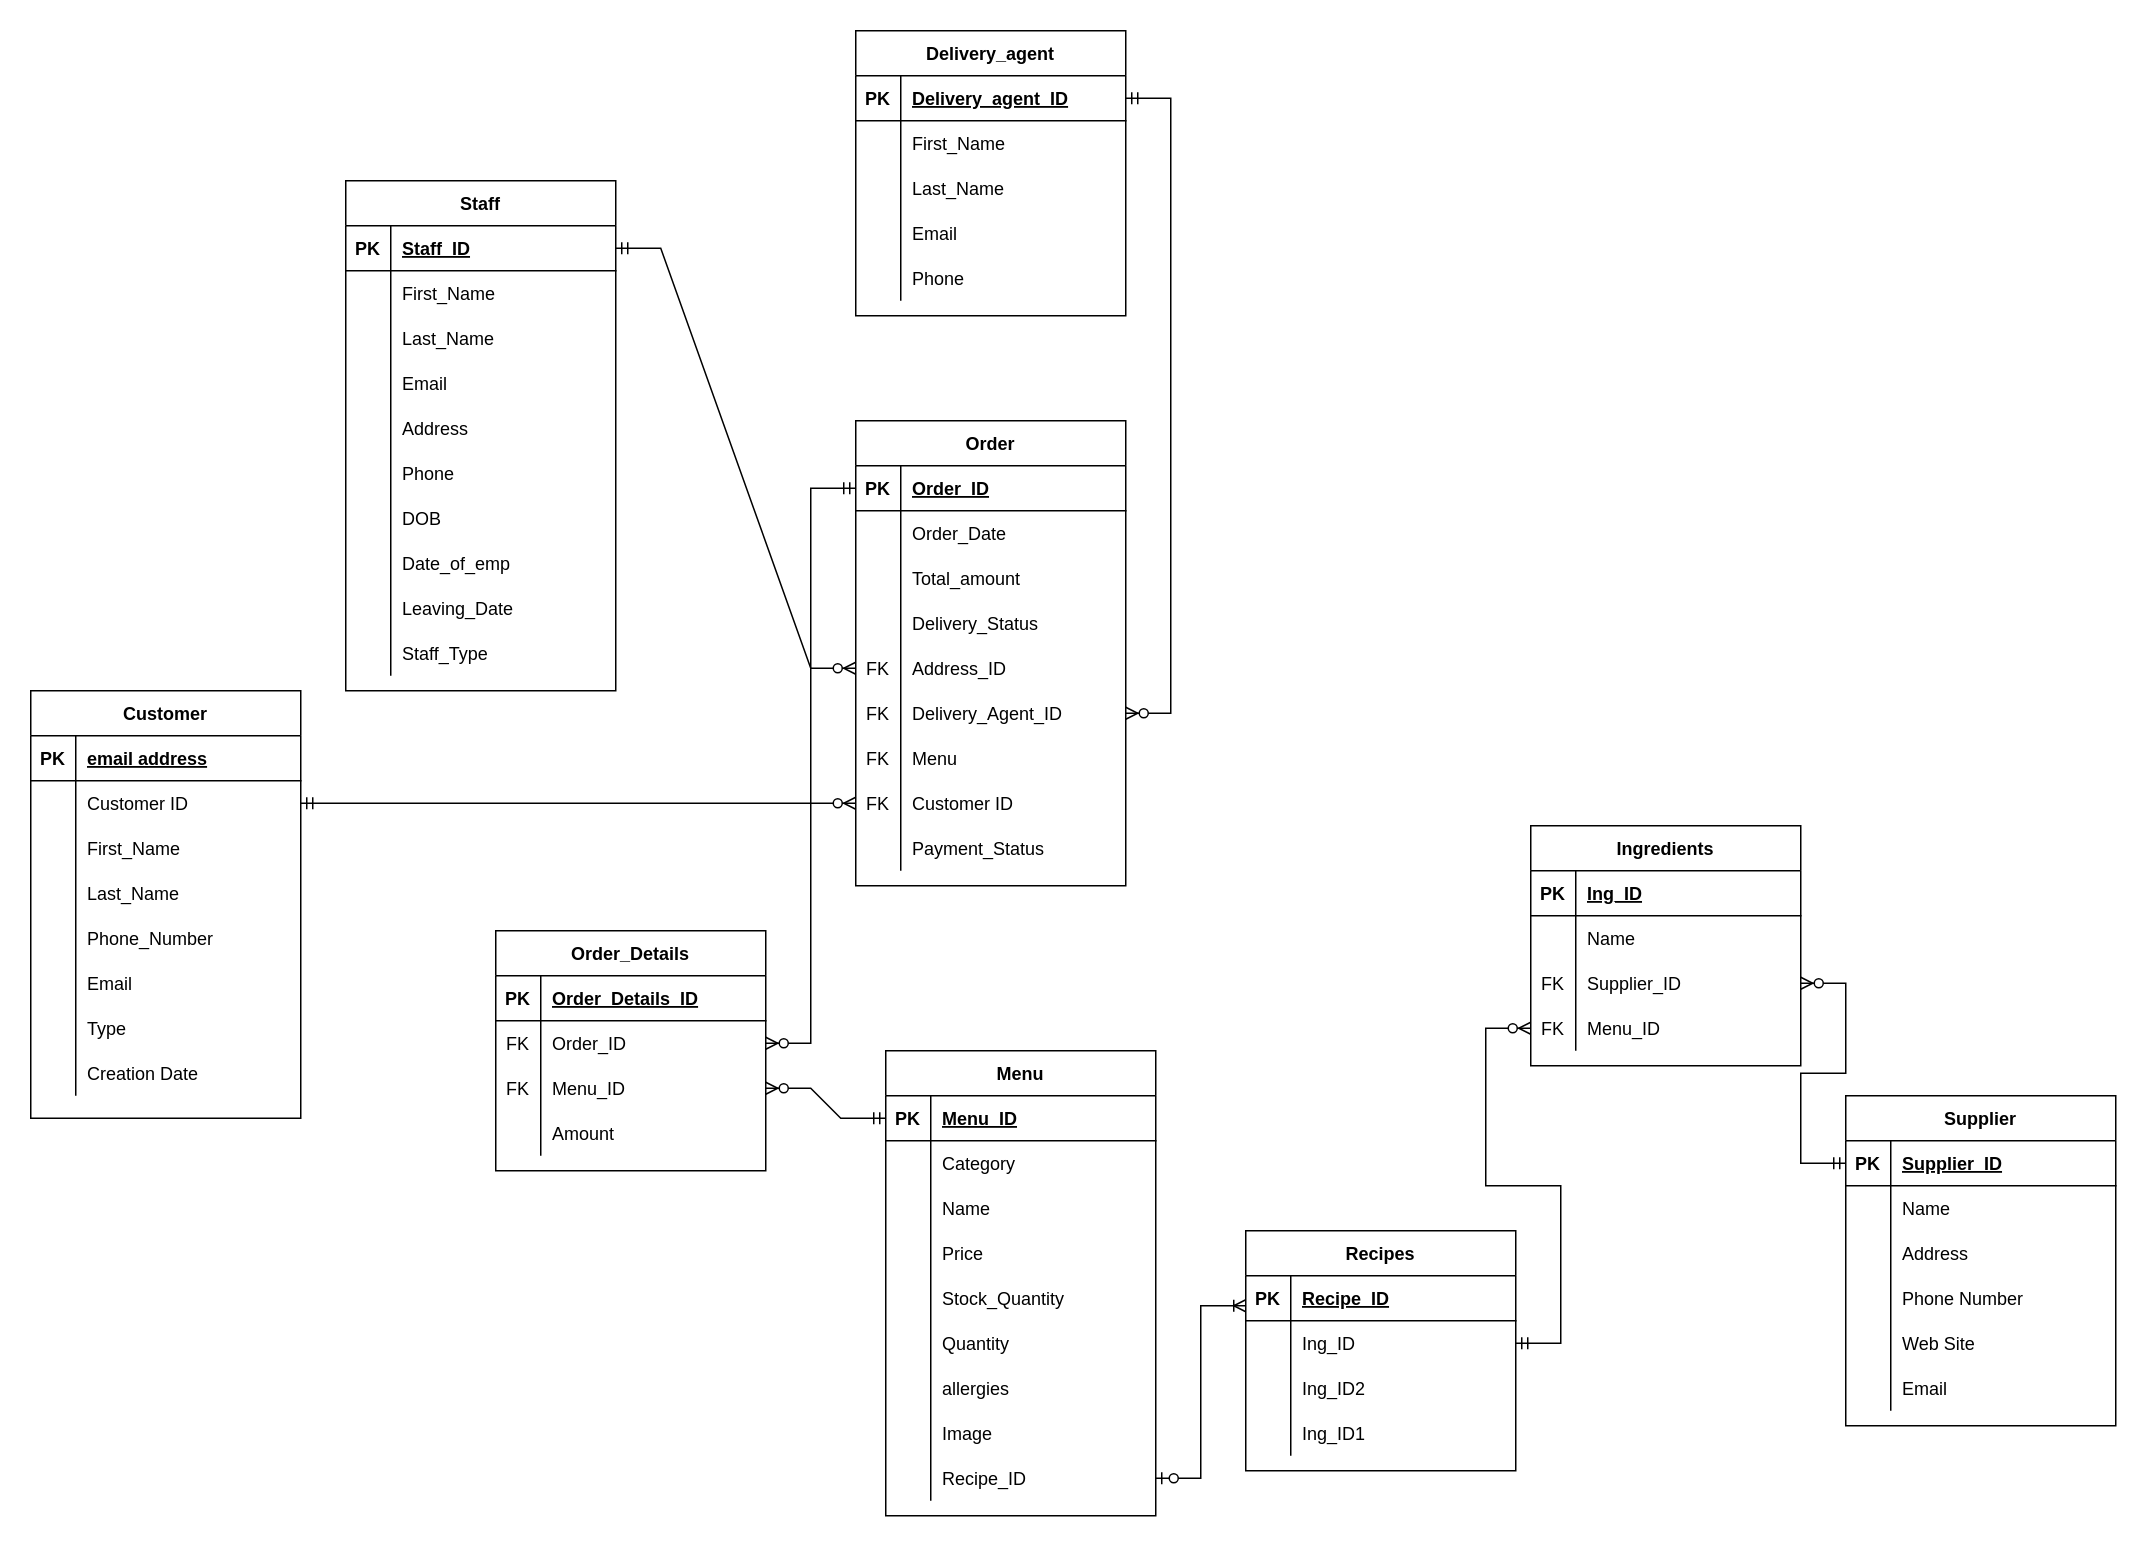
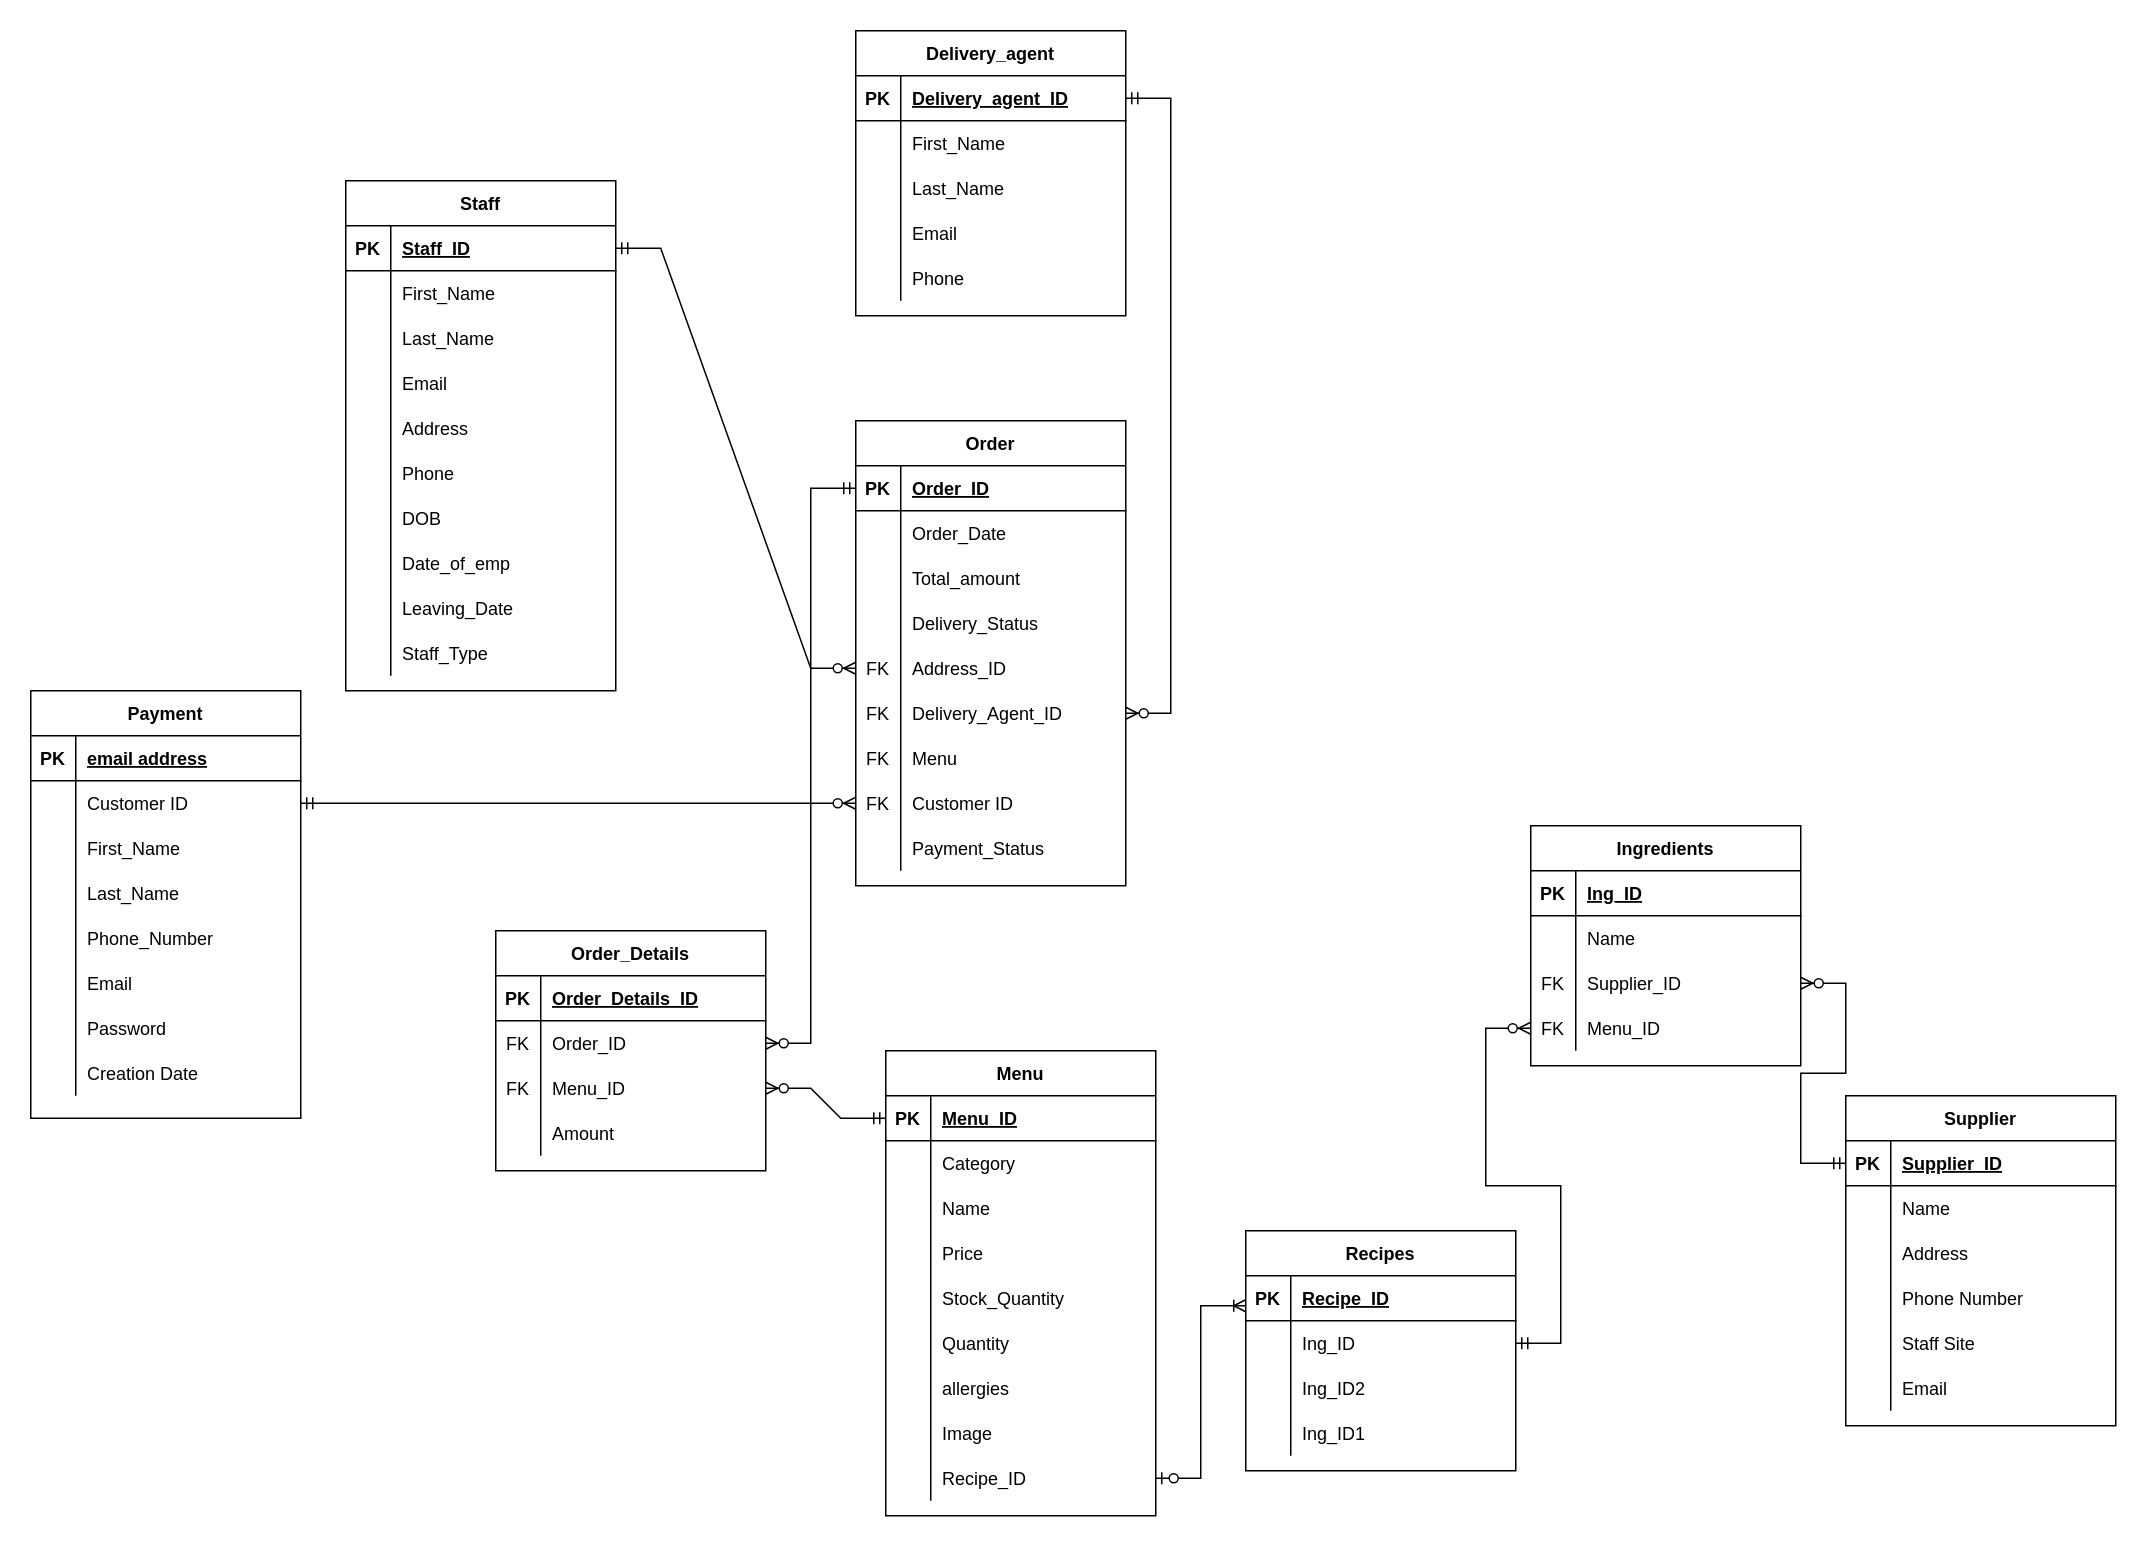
node "Customer": label "Customer" -> "Payment"
node "Type": label "Type" -> "Password"
node "Web Site": label "Web Site" -> "Staff Site"
